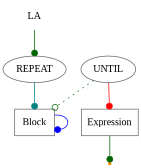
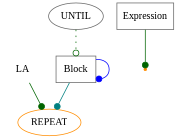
node "REPEAT": color gray40 -> darkorange
edge "REPEAT" -> "Block": reversed
edge "UNTIL" -> "Expression": removed
